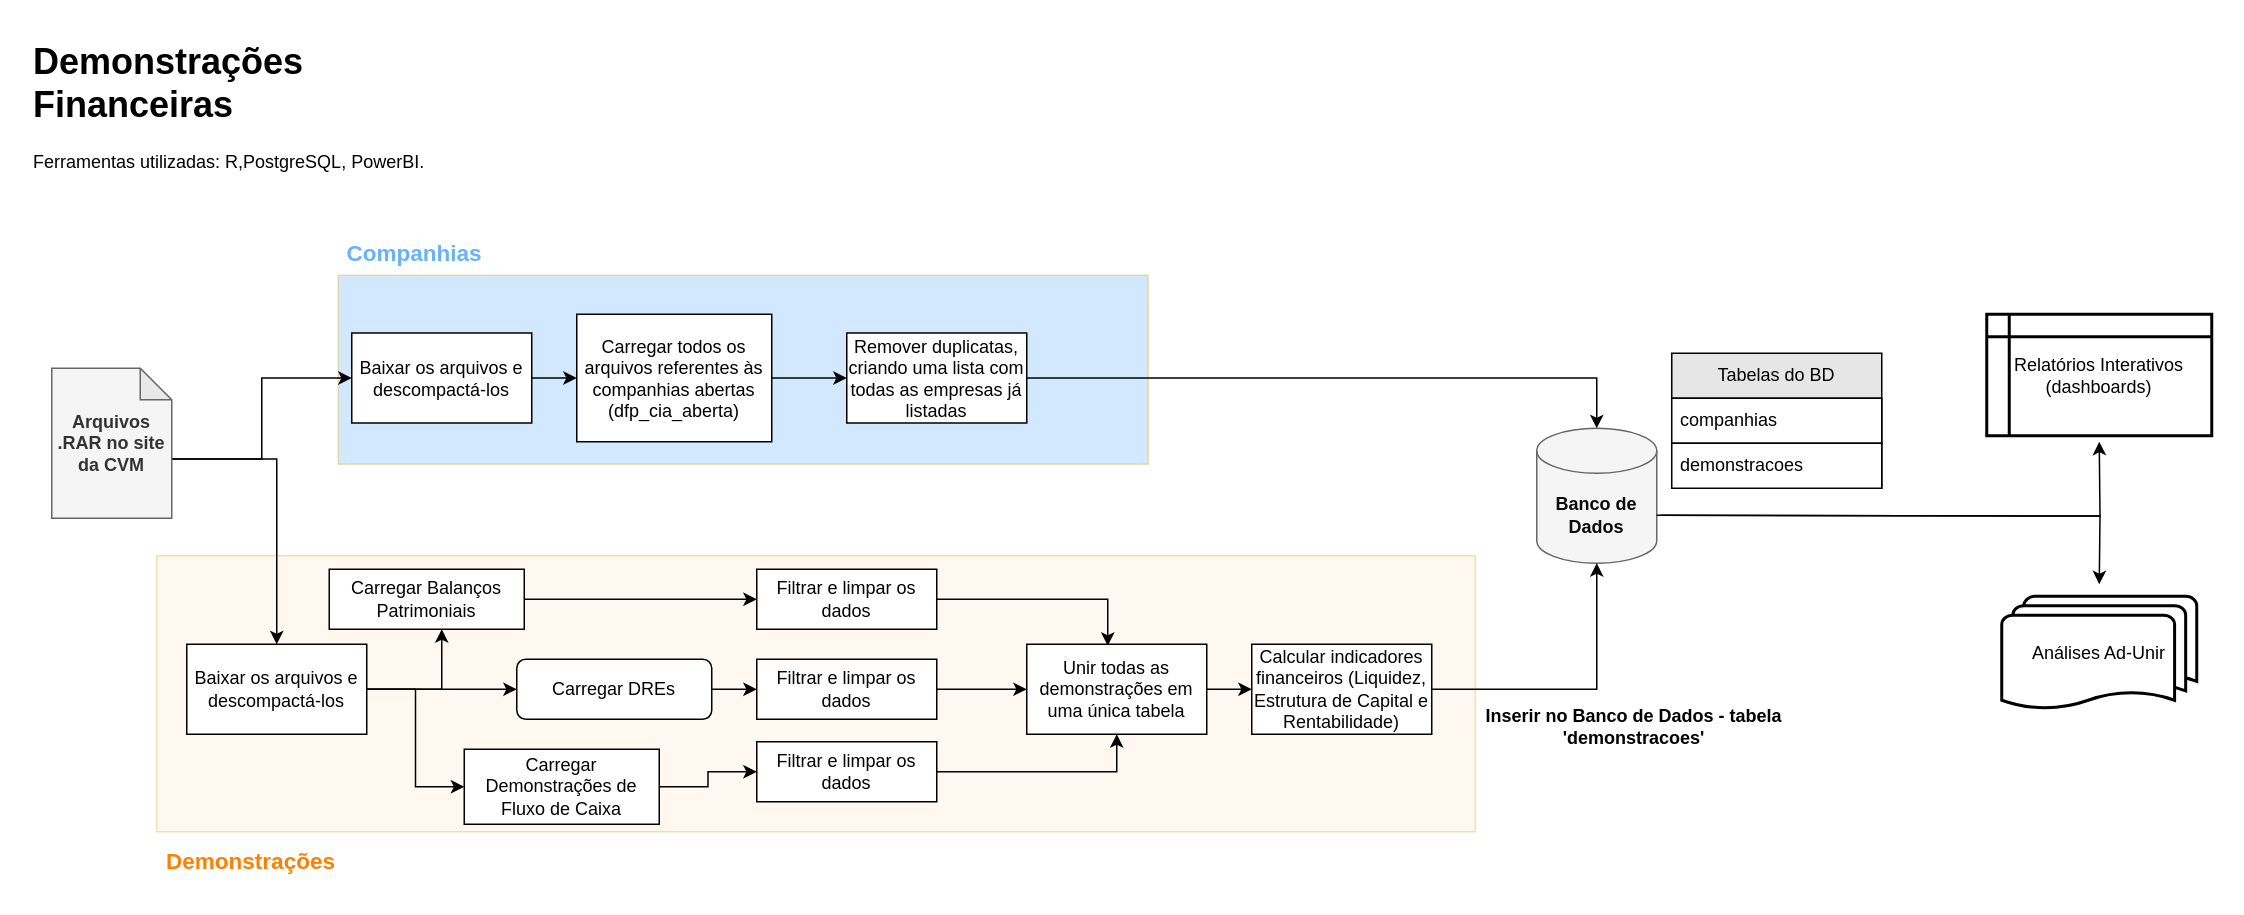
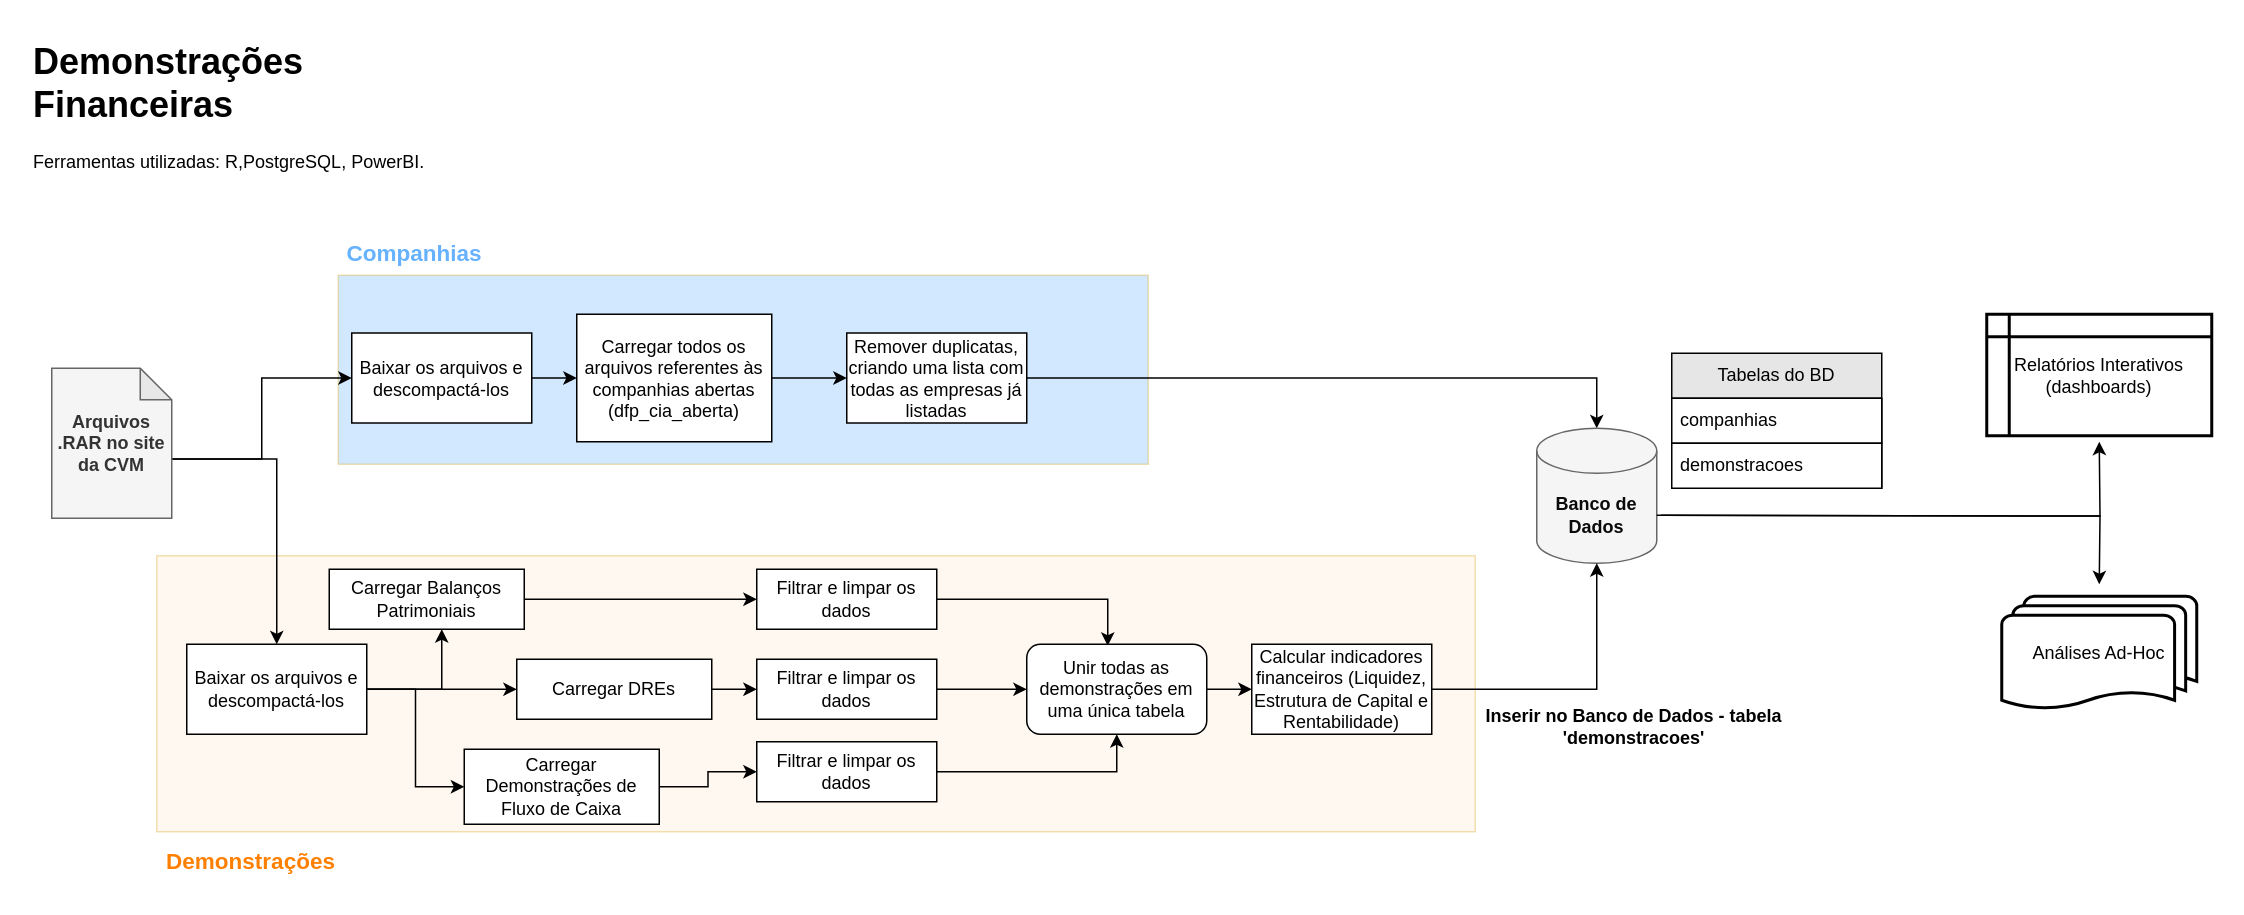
node "Análises Ad-Unir": label "Análises Ad-Unir" -> "Análises Ad-Hoc"
node "Carregar DREs": shape rounded rectangle -> rectangle
node "Unir todas as demonstrações em uma única tabela": shape rectangle -> rounded rectangle
